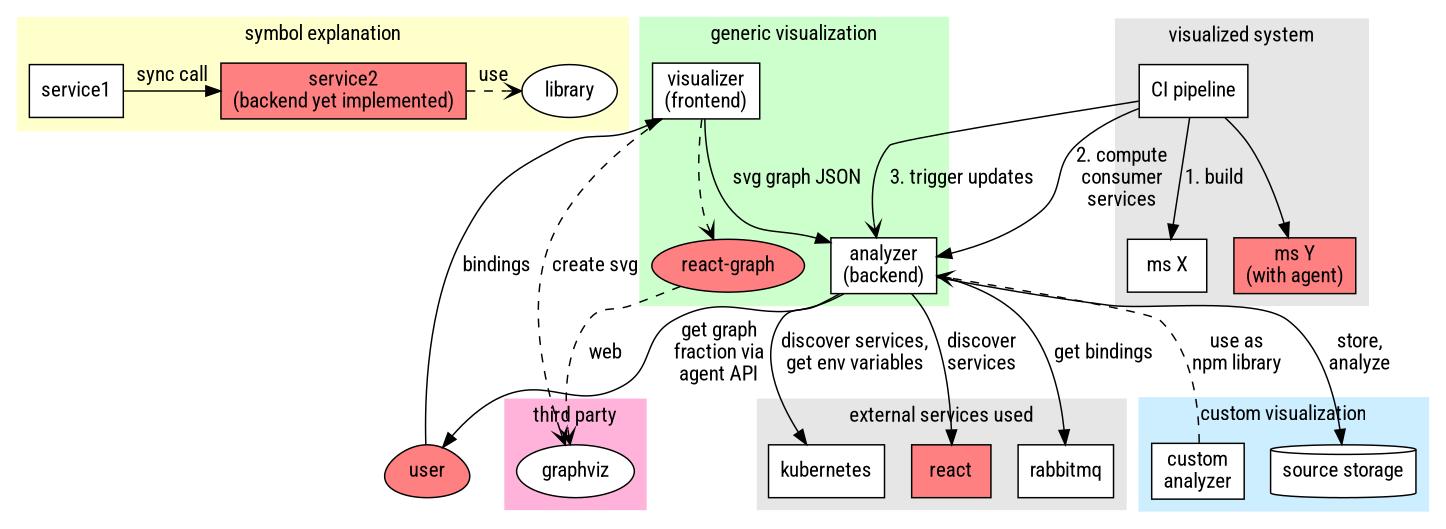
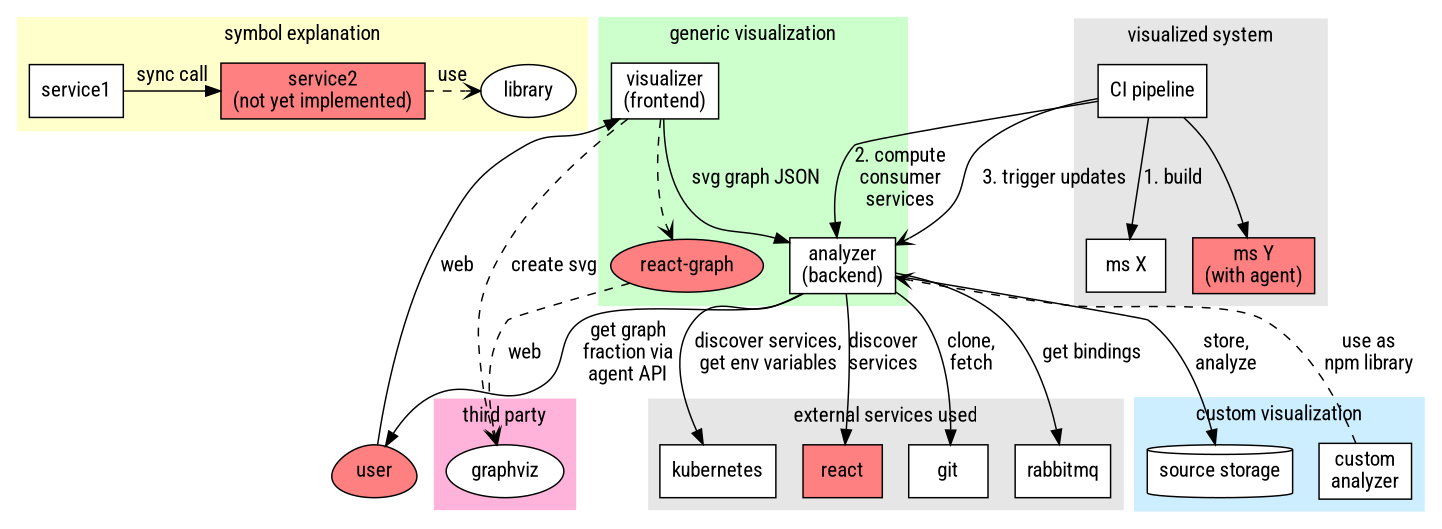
node "service2 (backend yet implemented)": label "service2 (backend yet implemented)" -> "service2 (not yet implemented)"
edge "user" -> "visualizer (frontend)": label "bindings" -> "web"
node "git": added
